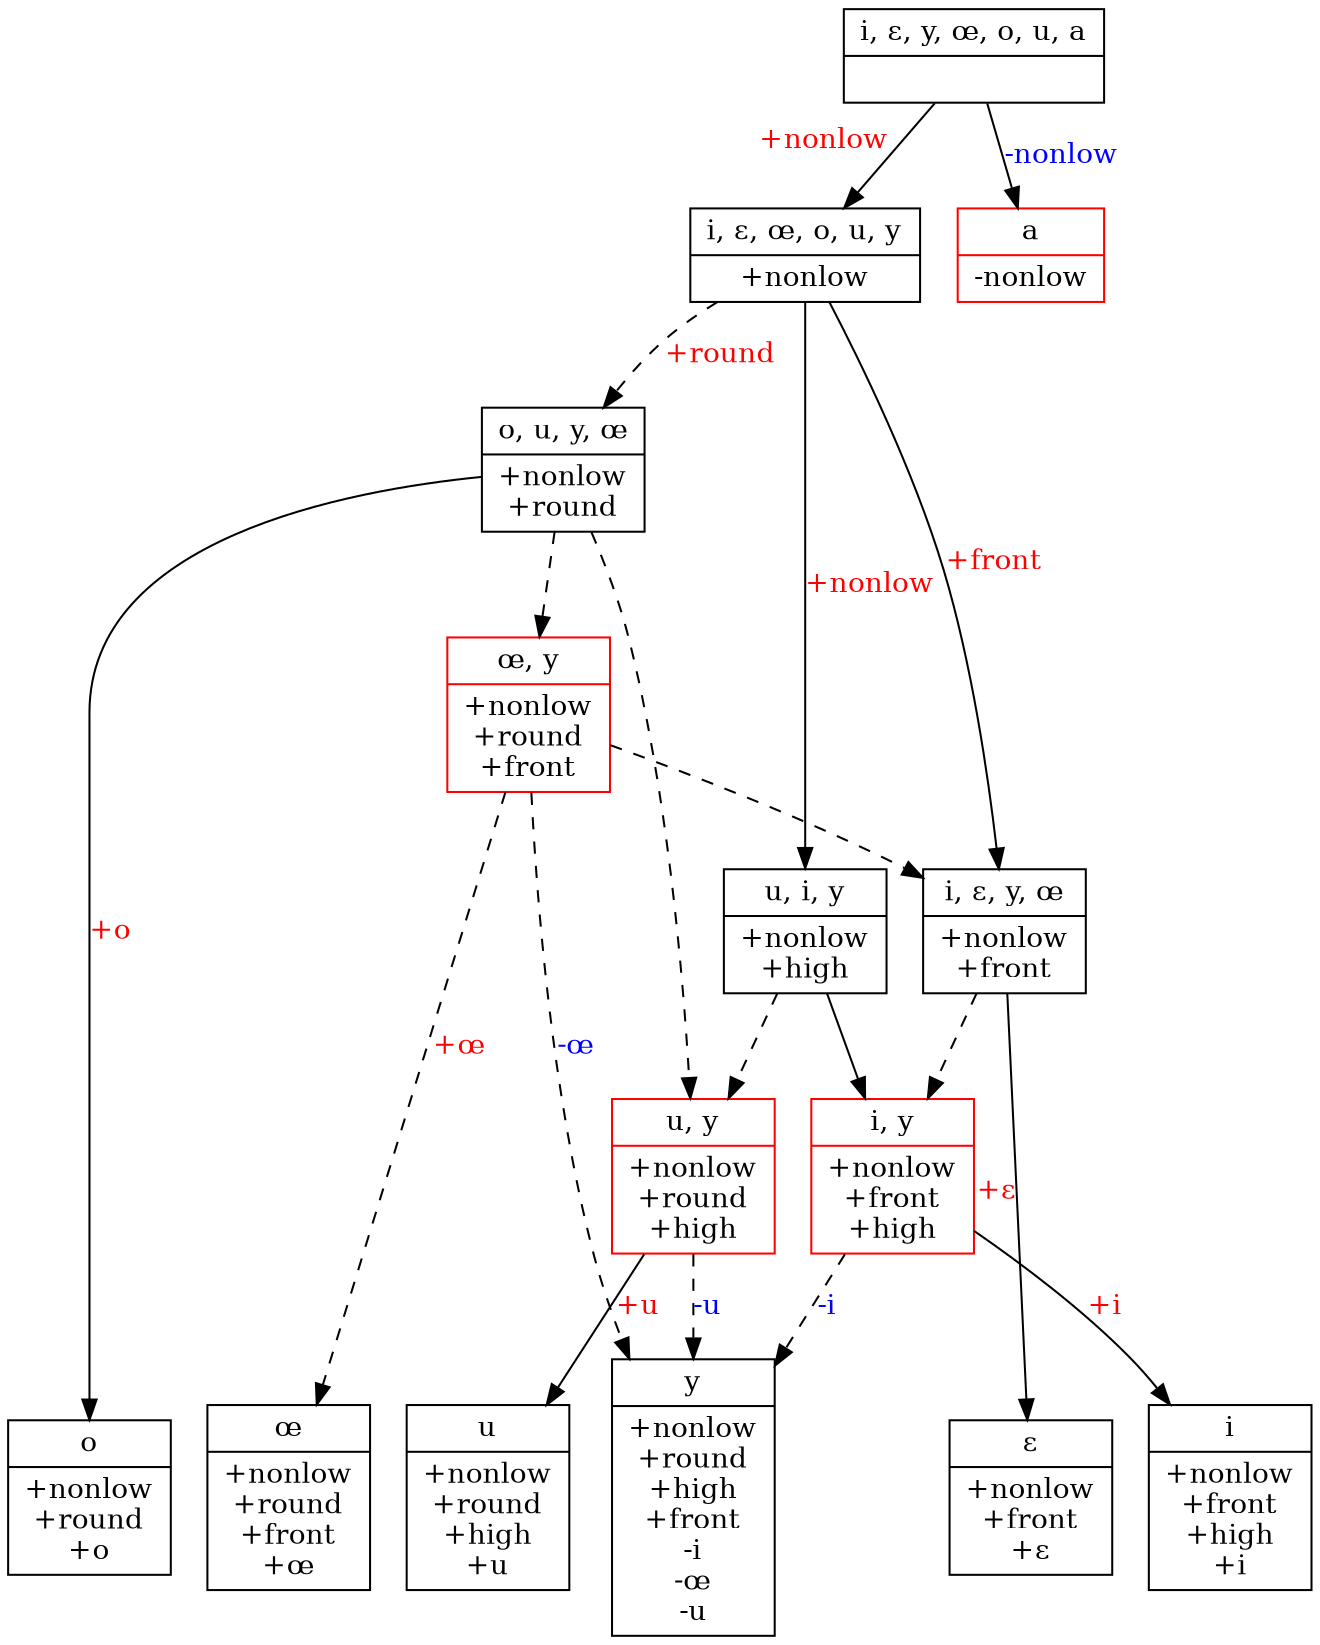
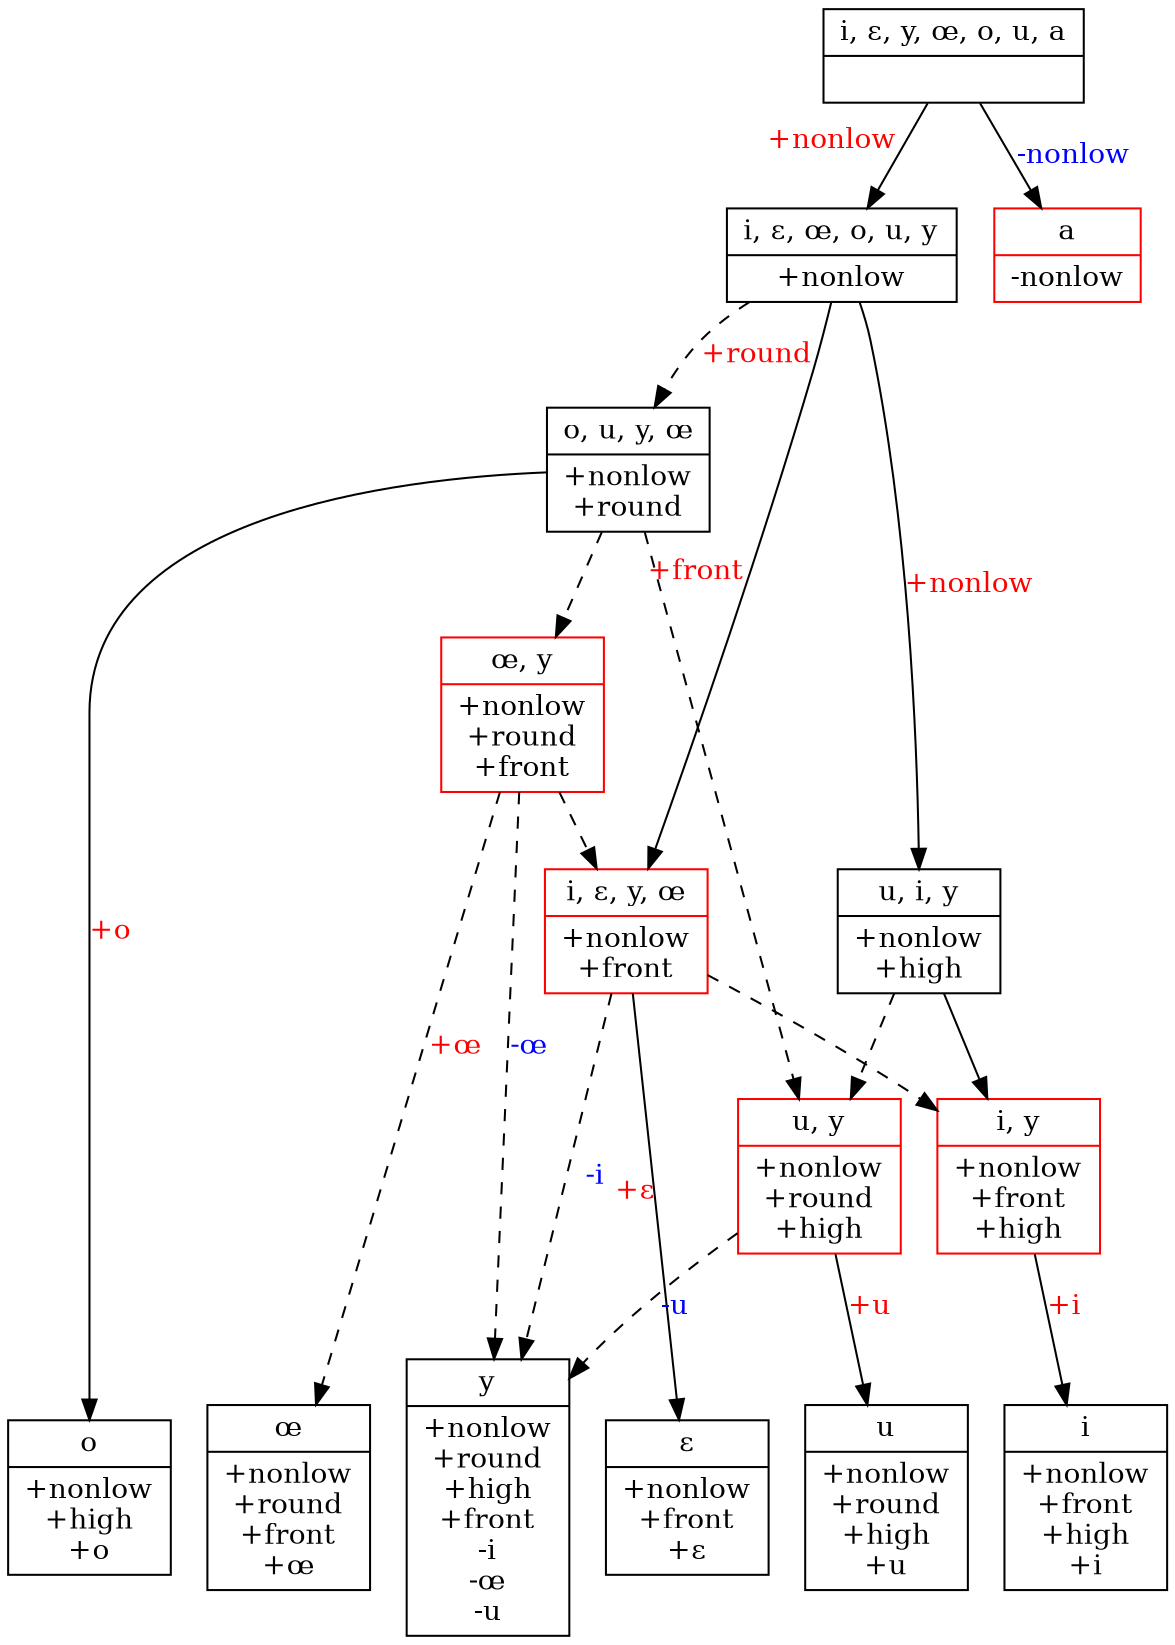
node "i, ɛ, y, œ": color black -> red
edge "i, y" -> "y": now "i, ɛ, y, œ" -> "y"
node "o": text "+round" -> "+high"
